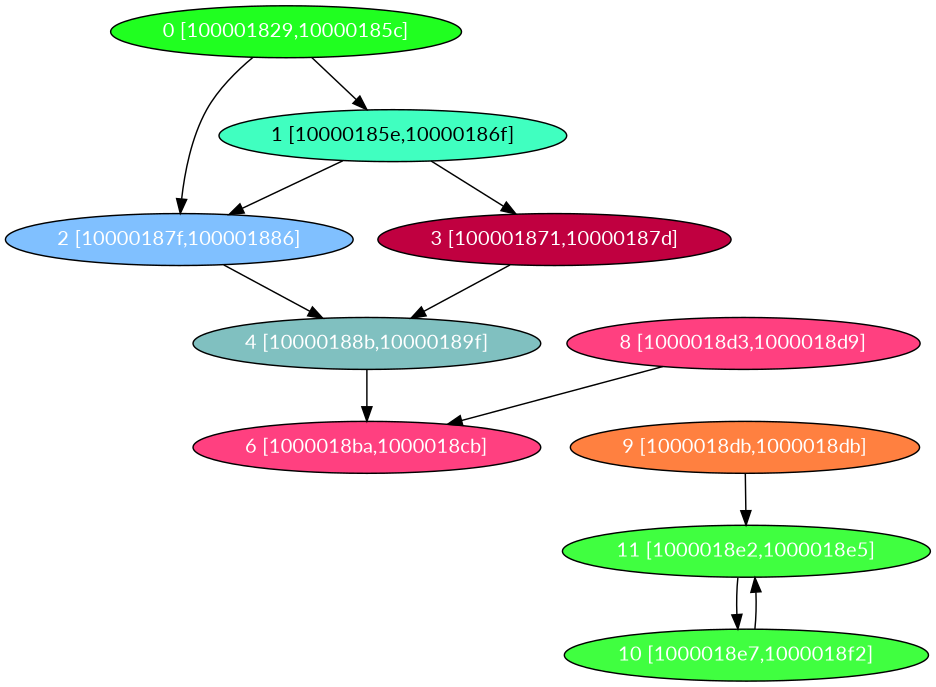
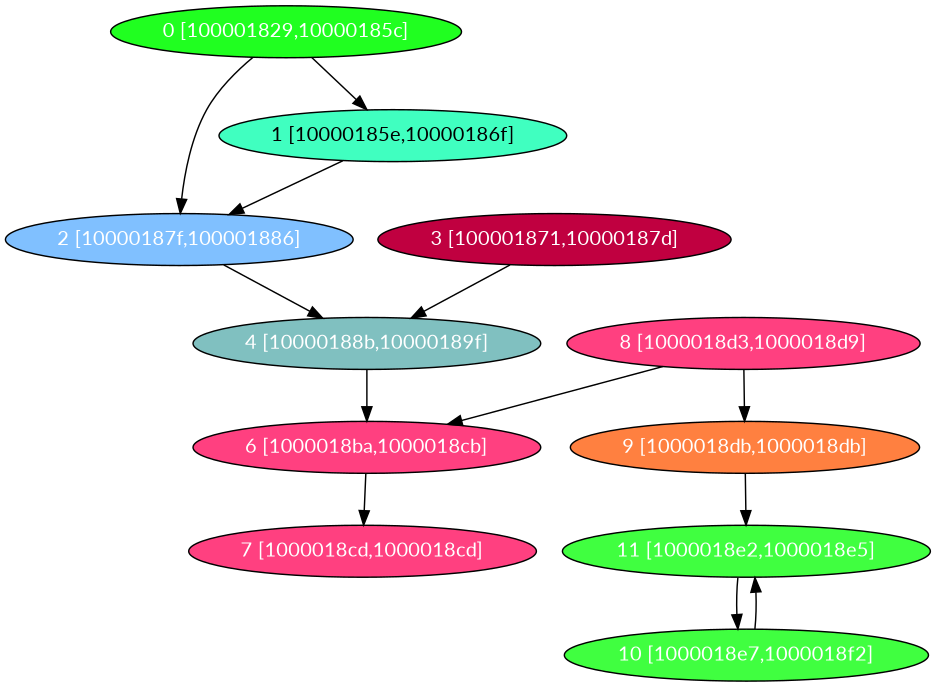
edge "1 [10000185e,10000186f]" -> "3 [100001871,10000187d]": removed
edge "8 [1000018d3,1000018d9]" -> "9 [1000018db,1000018db]": added
node "7 [1000018cd,1000018cd]": added
